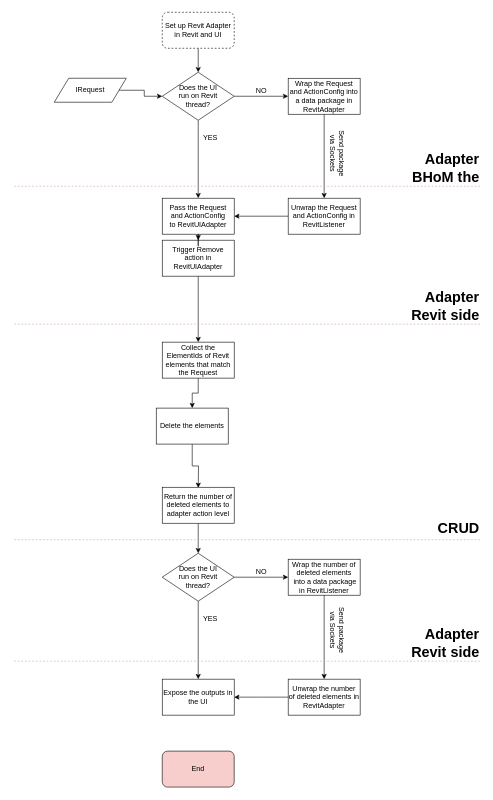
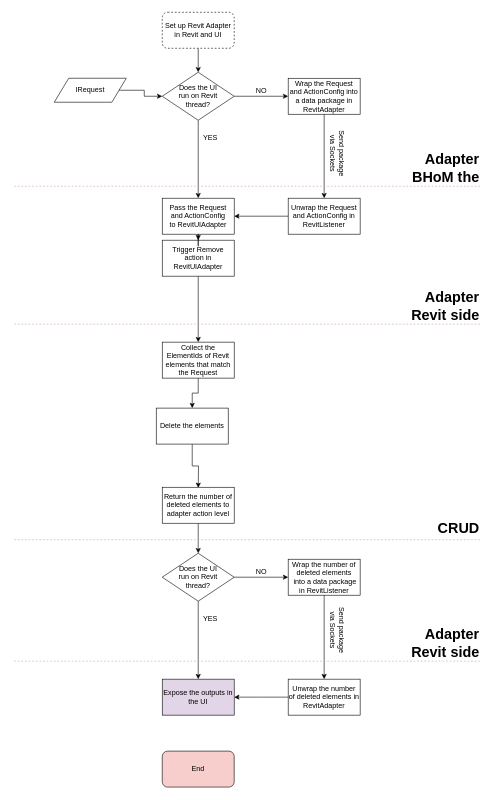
node "Expose the outputs in the UI": fillcolor #ffffff -> #e1d5e7
